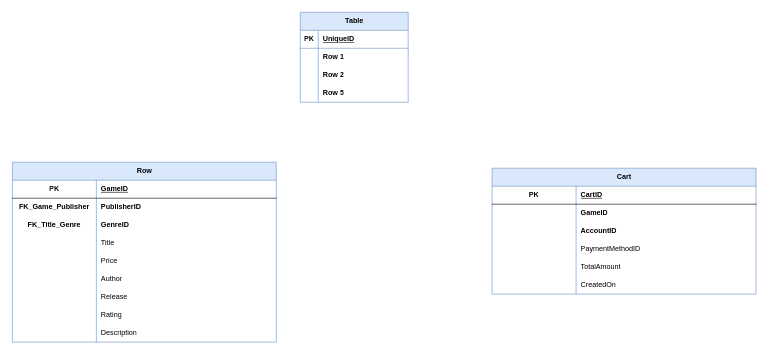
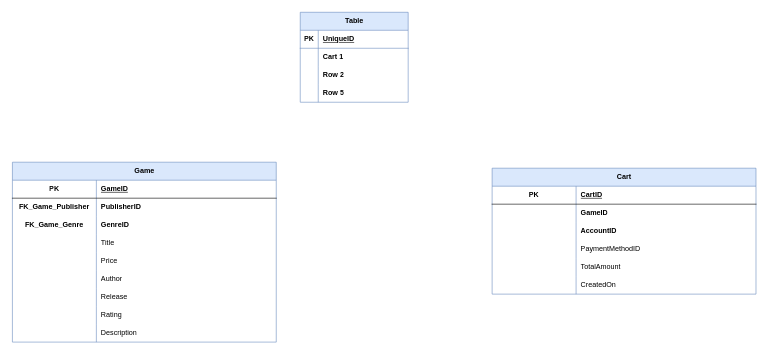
node "Row 1": label "Row 1" -> "Cart 1"
node "Row": label "Row" -> "Game"
node "FK_Title_Genre": label "FK_Title_Genre" -> "FK_Game_Genre"
